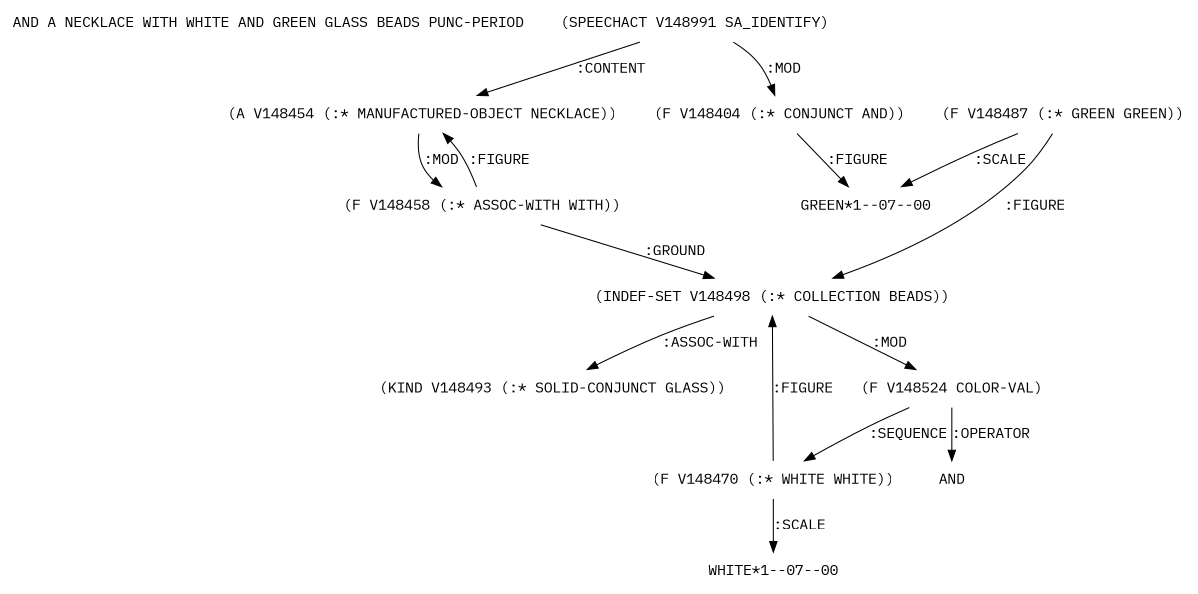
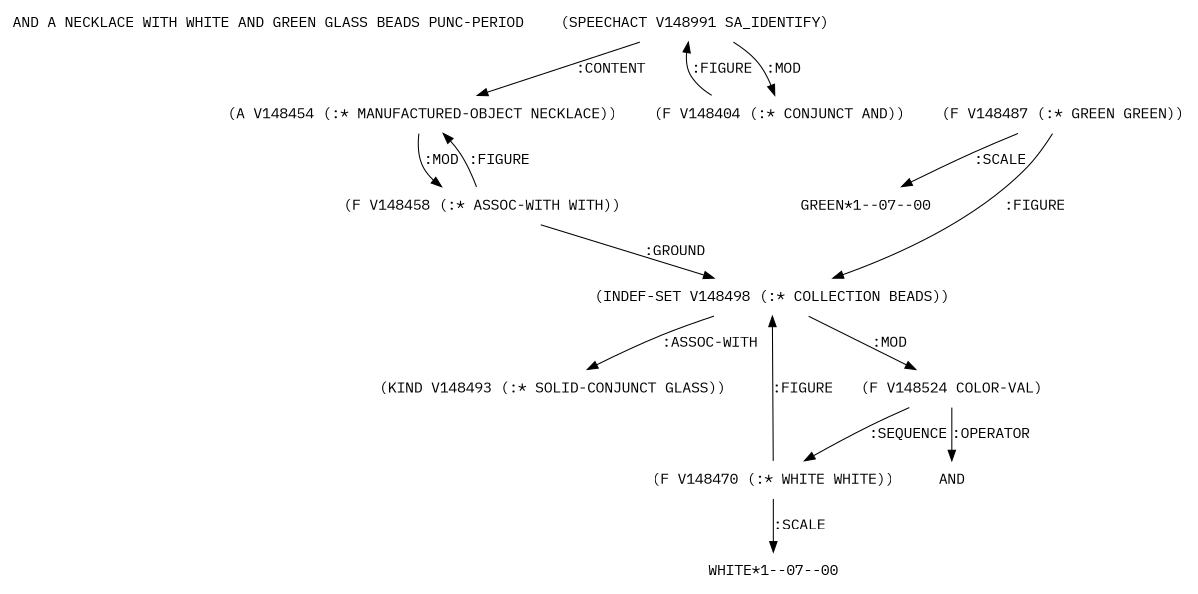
edge "(F V148404 (:* CONJUNCT AND))" -> "GREEN*1--07--00": now "(F V148404 (:* CONJUNCT AND))" -> "(SPEECHACT V148991 SA_IDENTIFY)"
